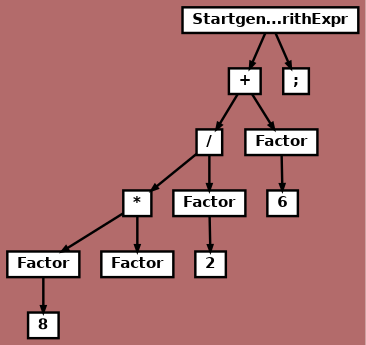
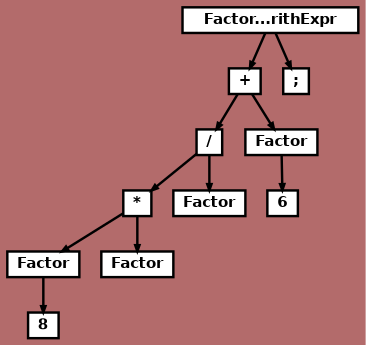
node "Startgen...rithExpr": label "Startgen...rithExpr" -> "Factor...rithExpr"
node "2": removed
